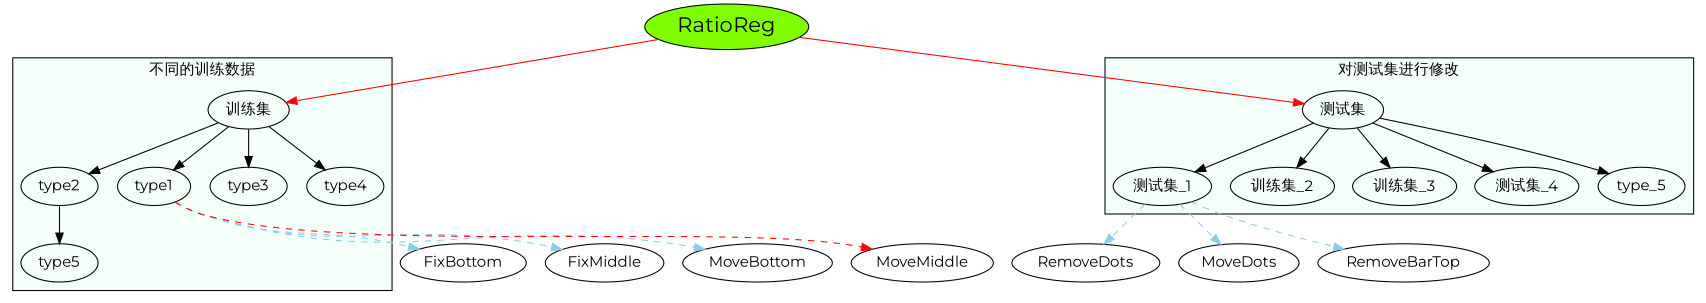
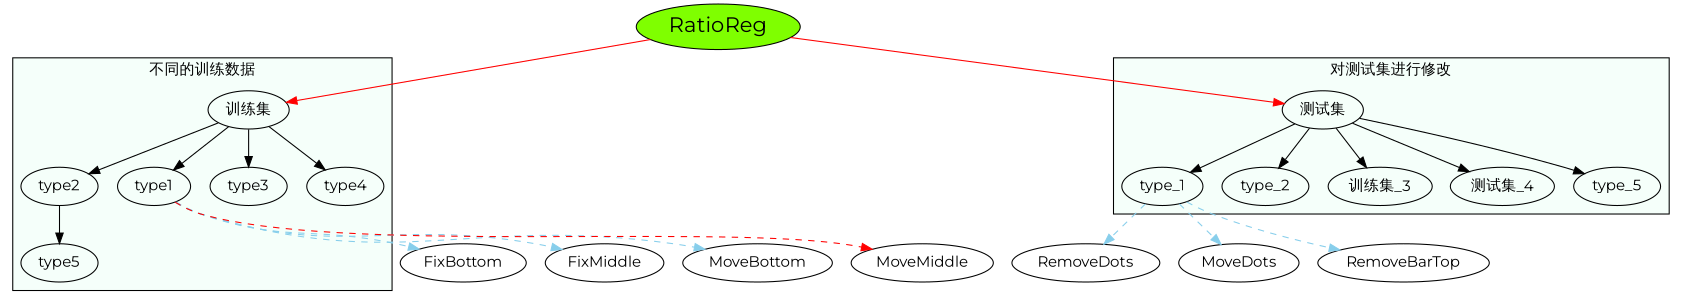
node "测试集_1": label "测试集_1" -> "type_1"
node "训练集_2": label "训练集_2" -> "type_2"
